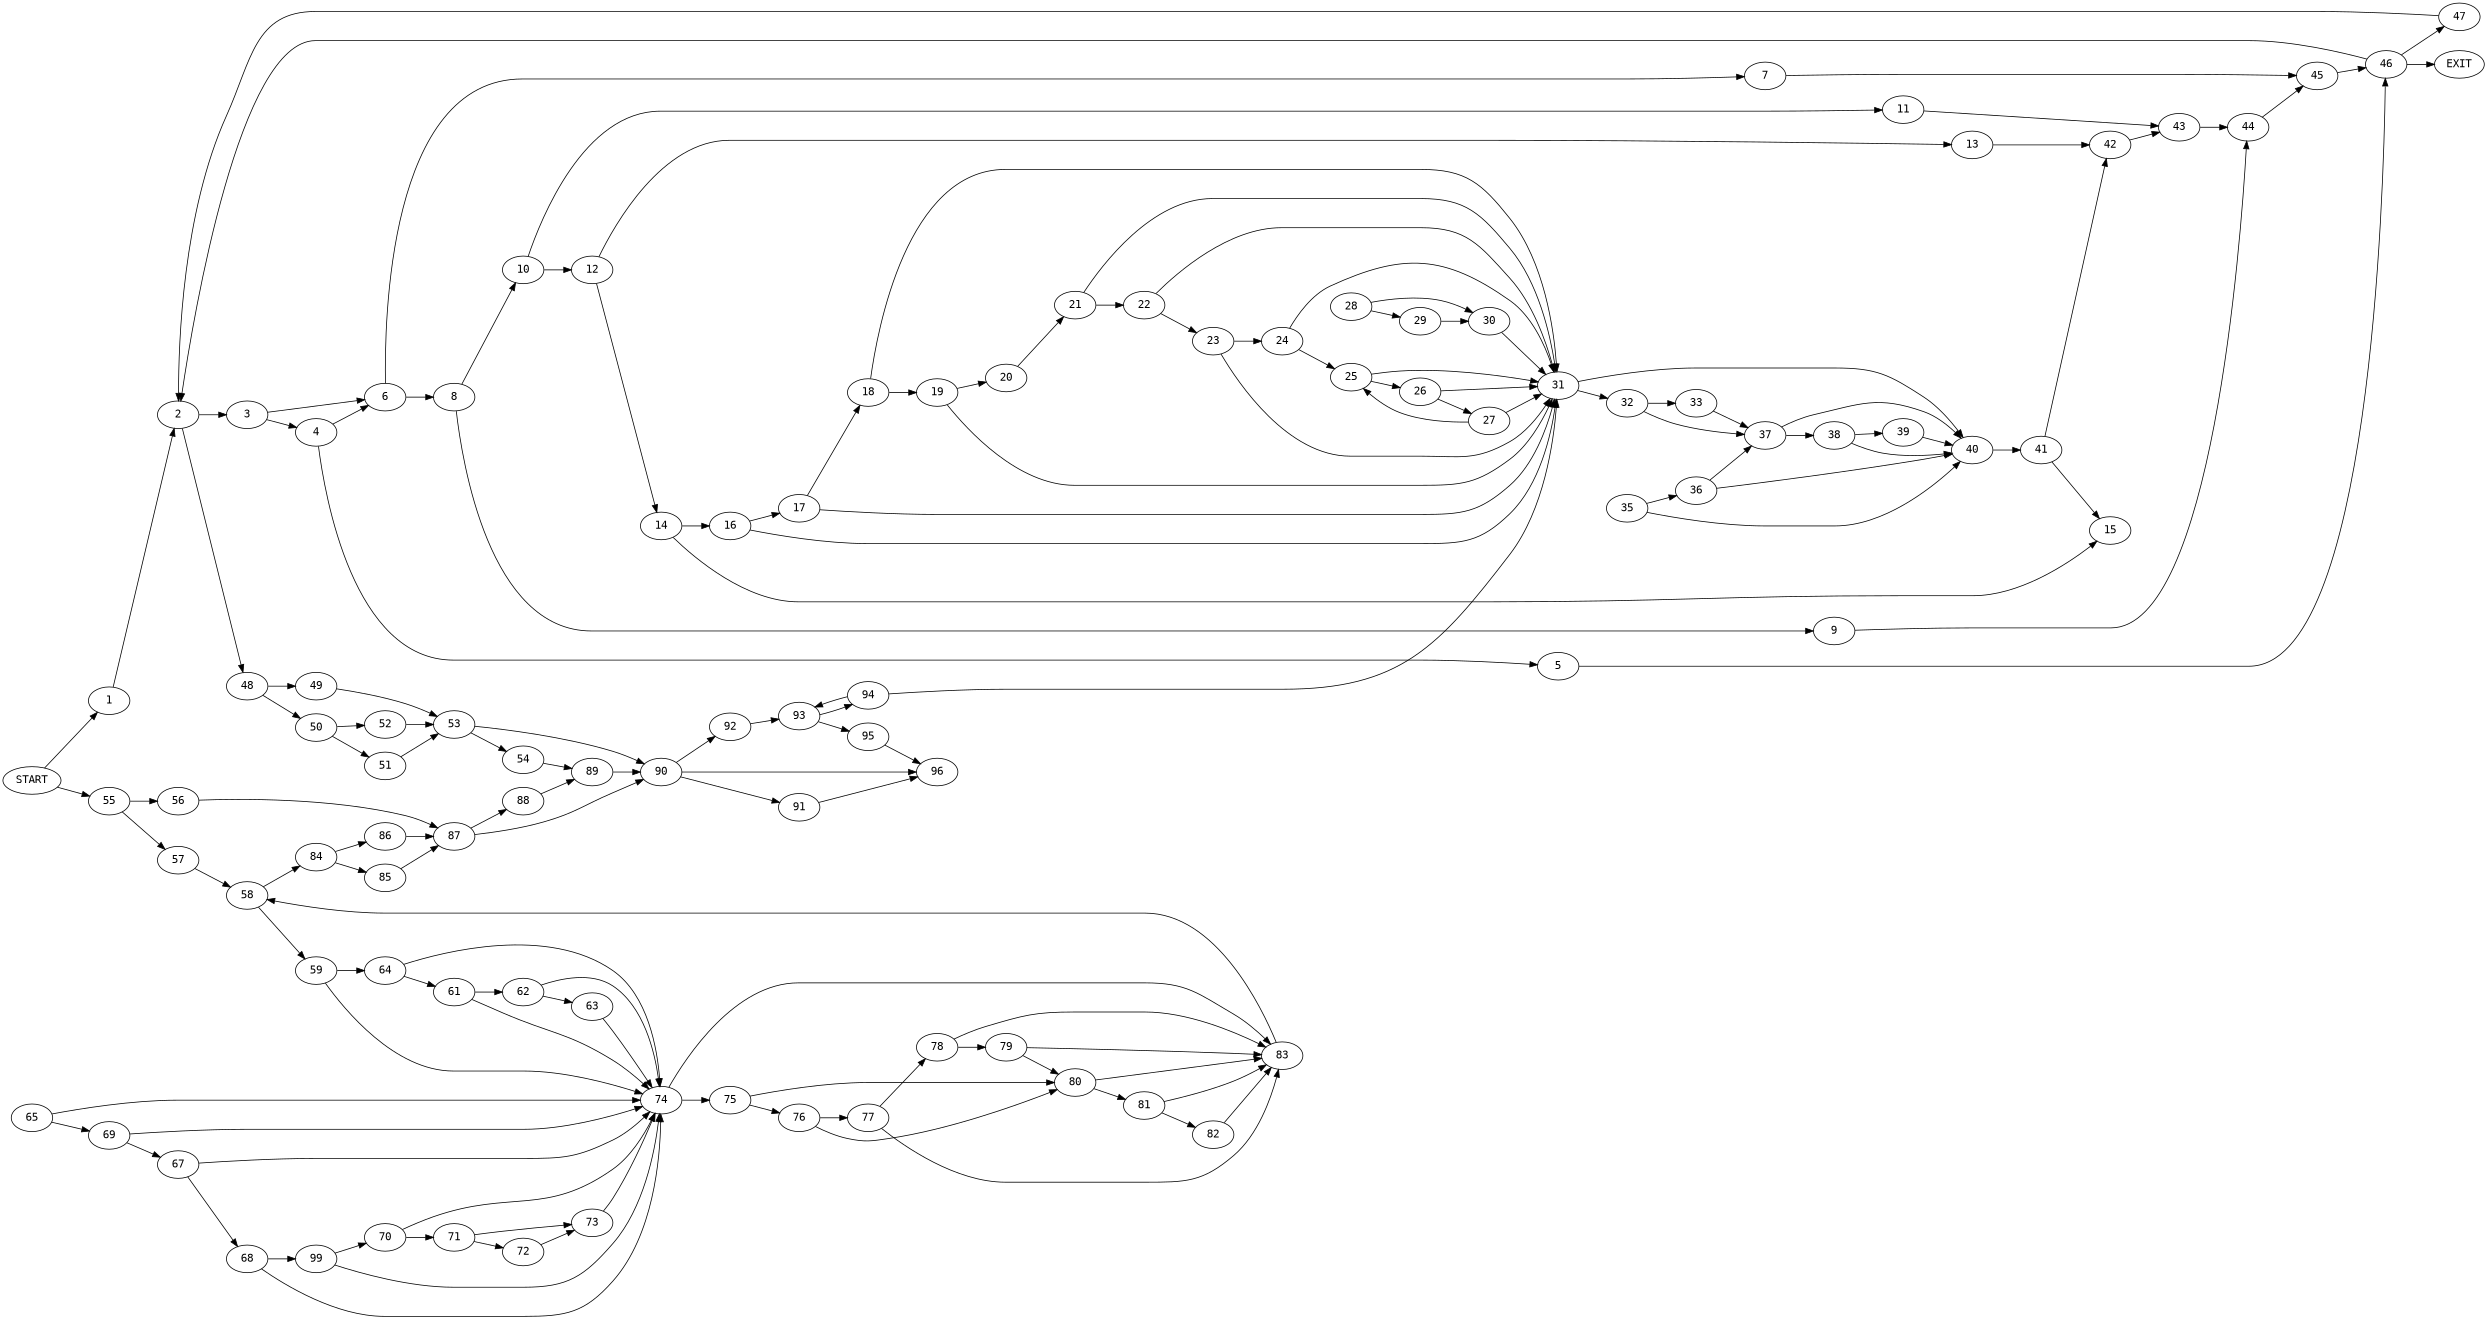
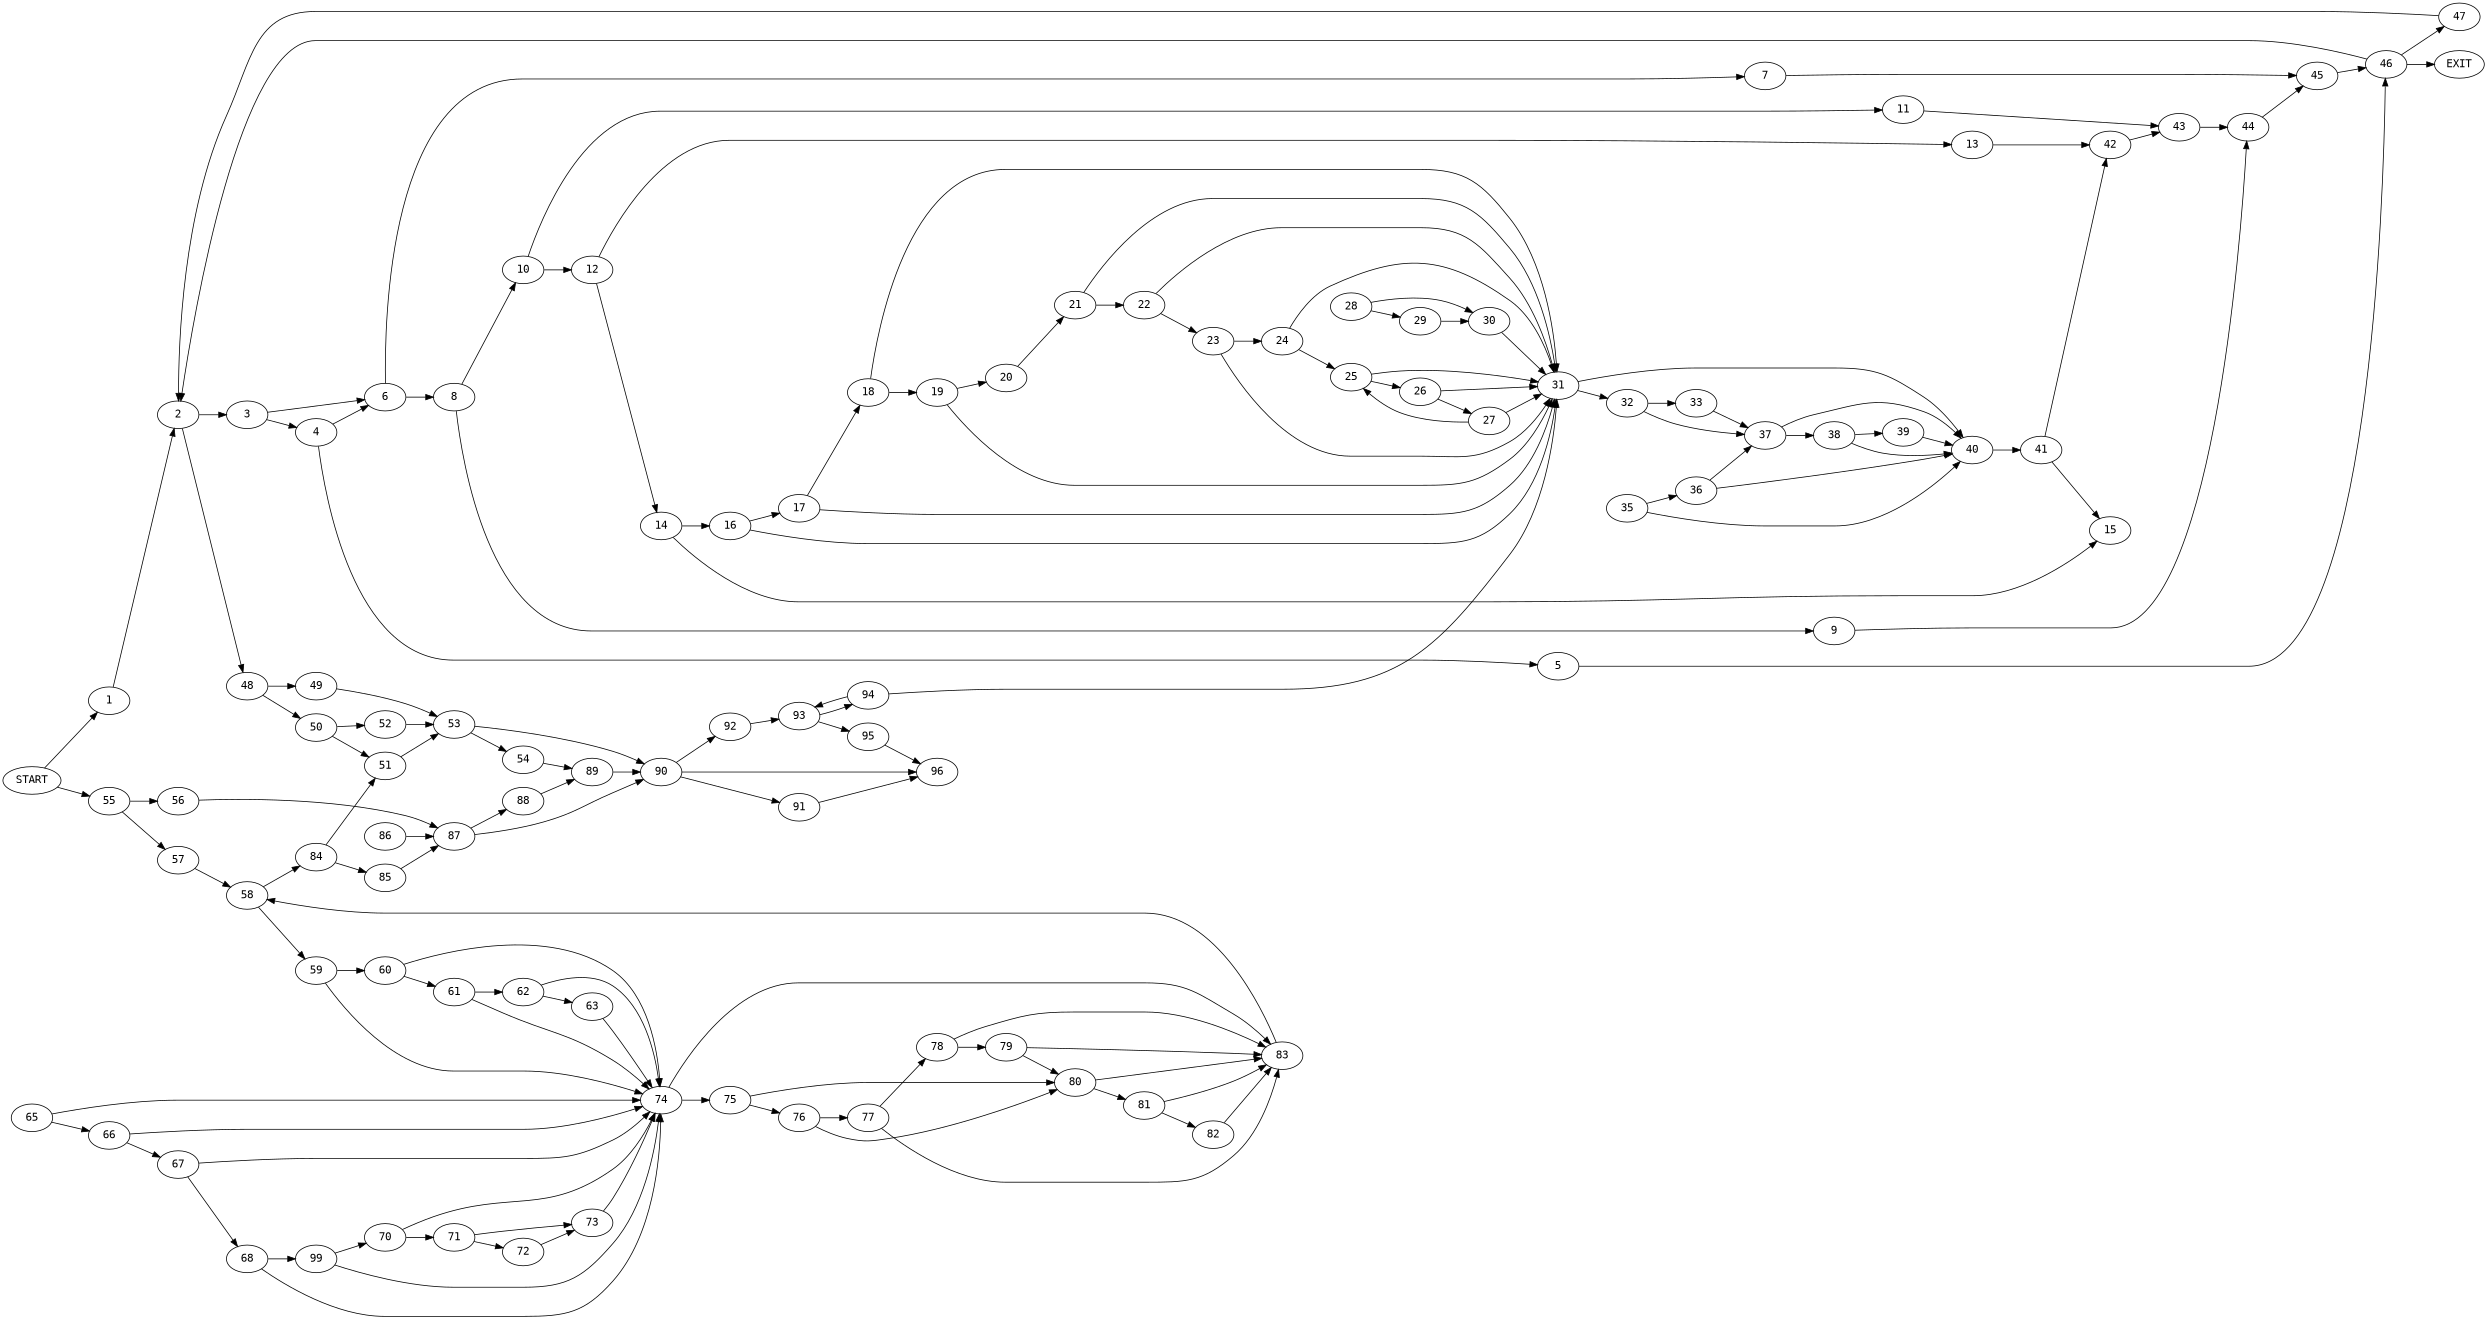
edge "84" -> "86": now "84" -> "51"
node "64": label "64" -> "60"
node "69": label "69" -> "66"
